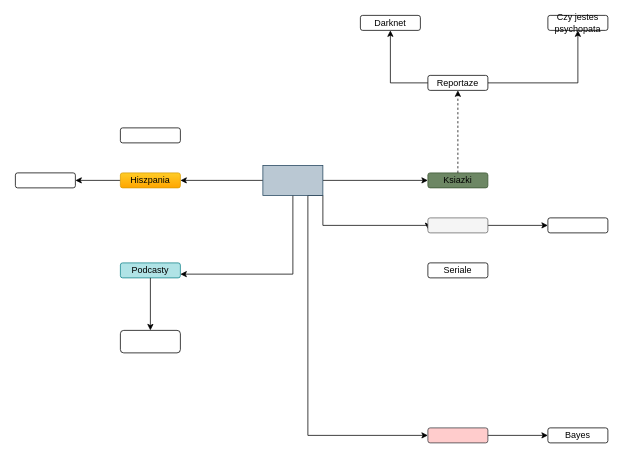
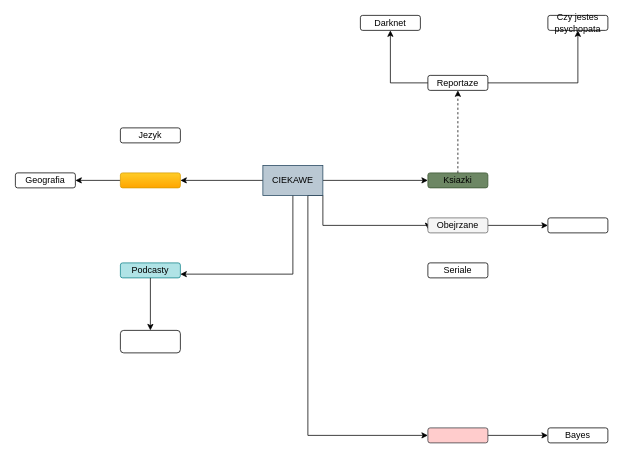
node "Jezyk": added
node "Geografia": added
node "Hiszpania": removed
node "CIEKAWE": added
node "Obejrzane": added
